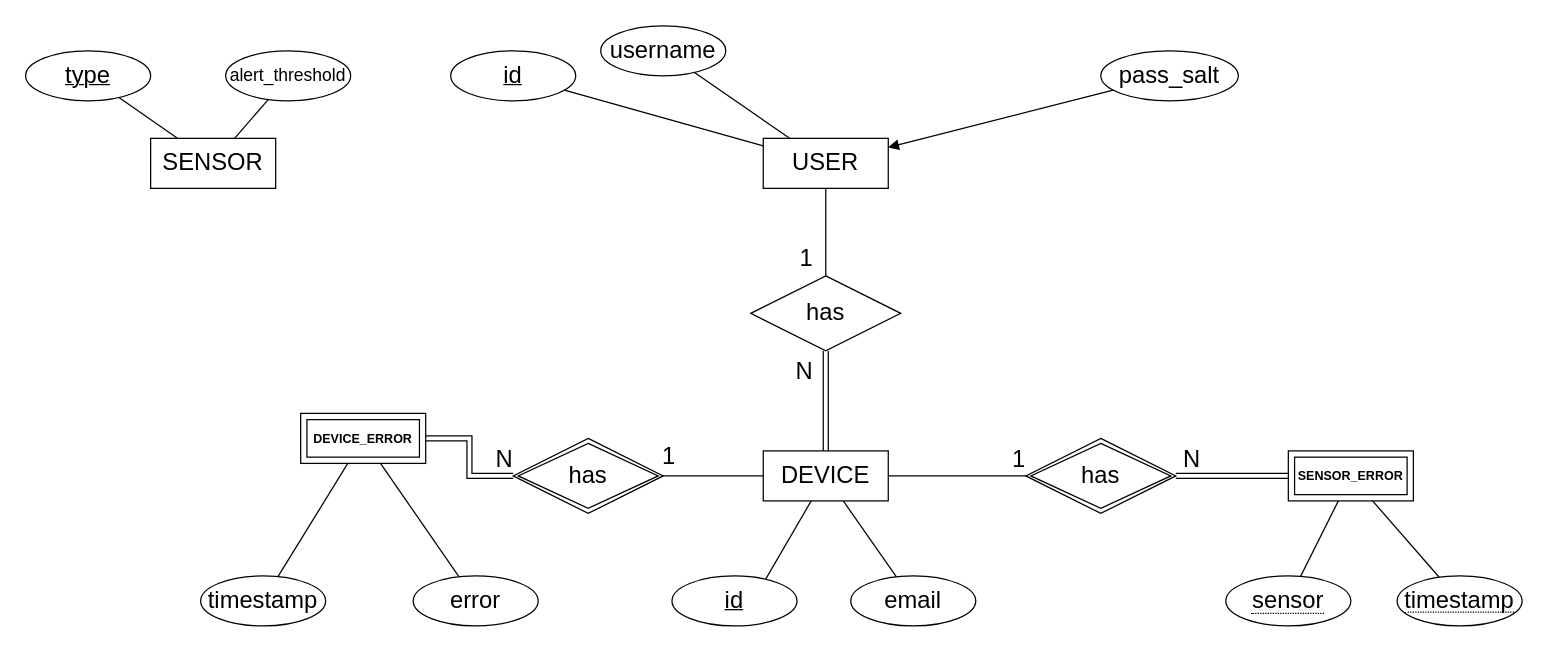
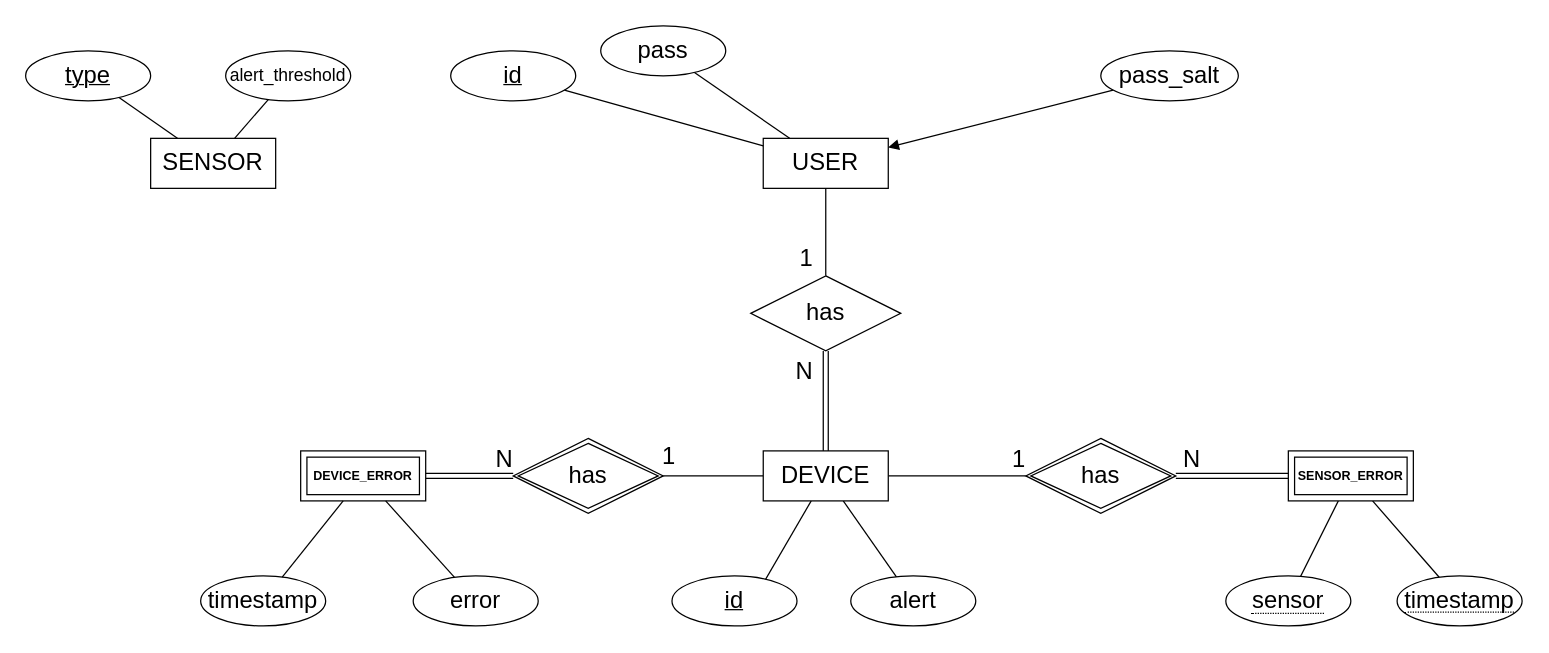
node "username": label "username" -> "pass"
node "DEVICE_ERROR": moved (363, 438) -> (363, 476)
node "email": label "email" -> "alert"
